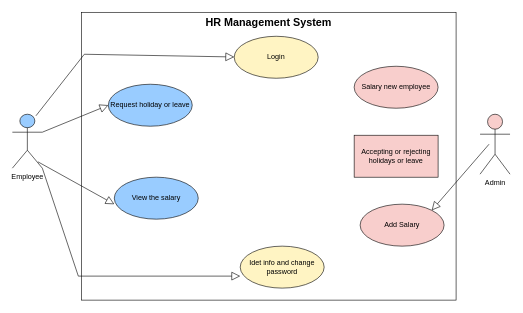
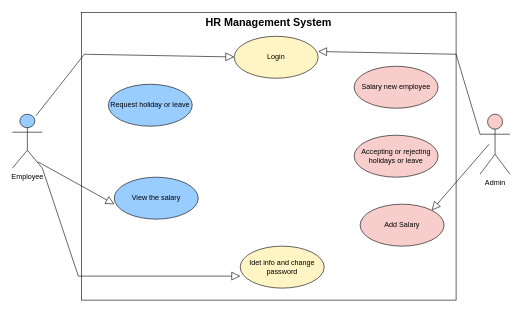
edge "Admin" -> "Login": added
edge "Employee" -> "Request holiday or leave": removed
node "Accepting or rejecting holidays or leave": shape rectangle -> ellipse
